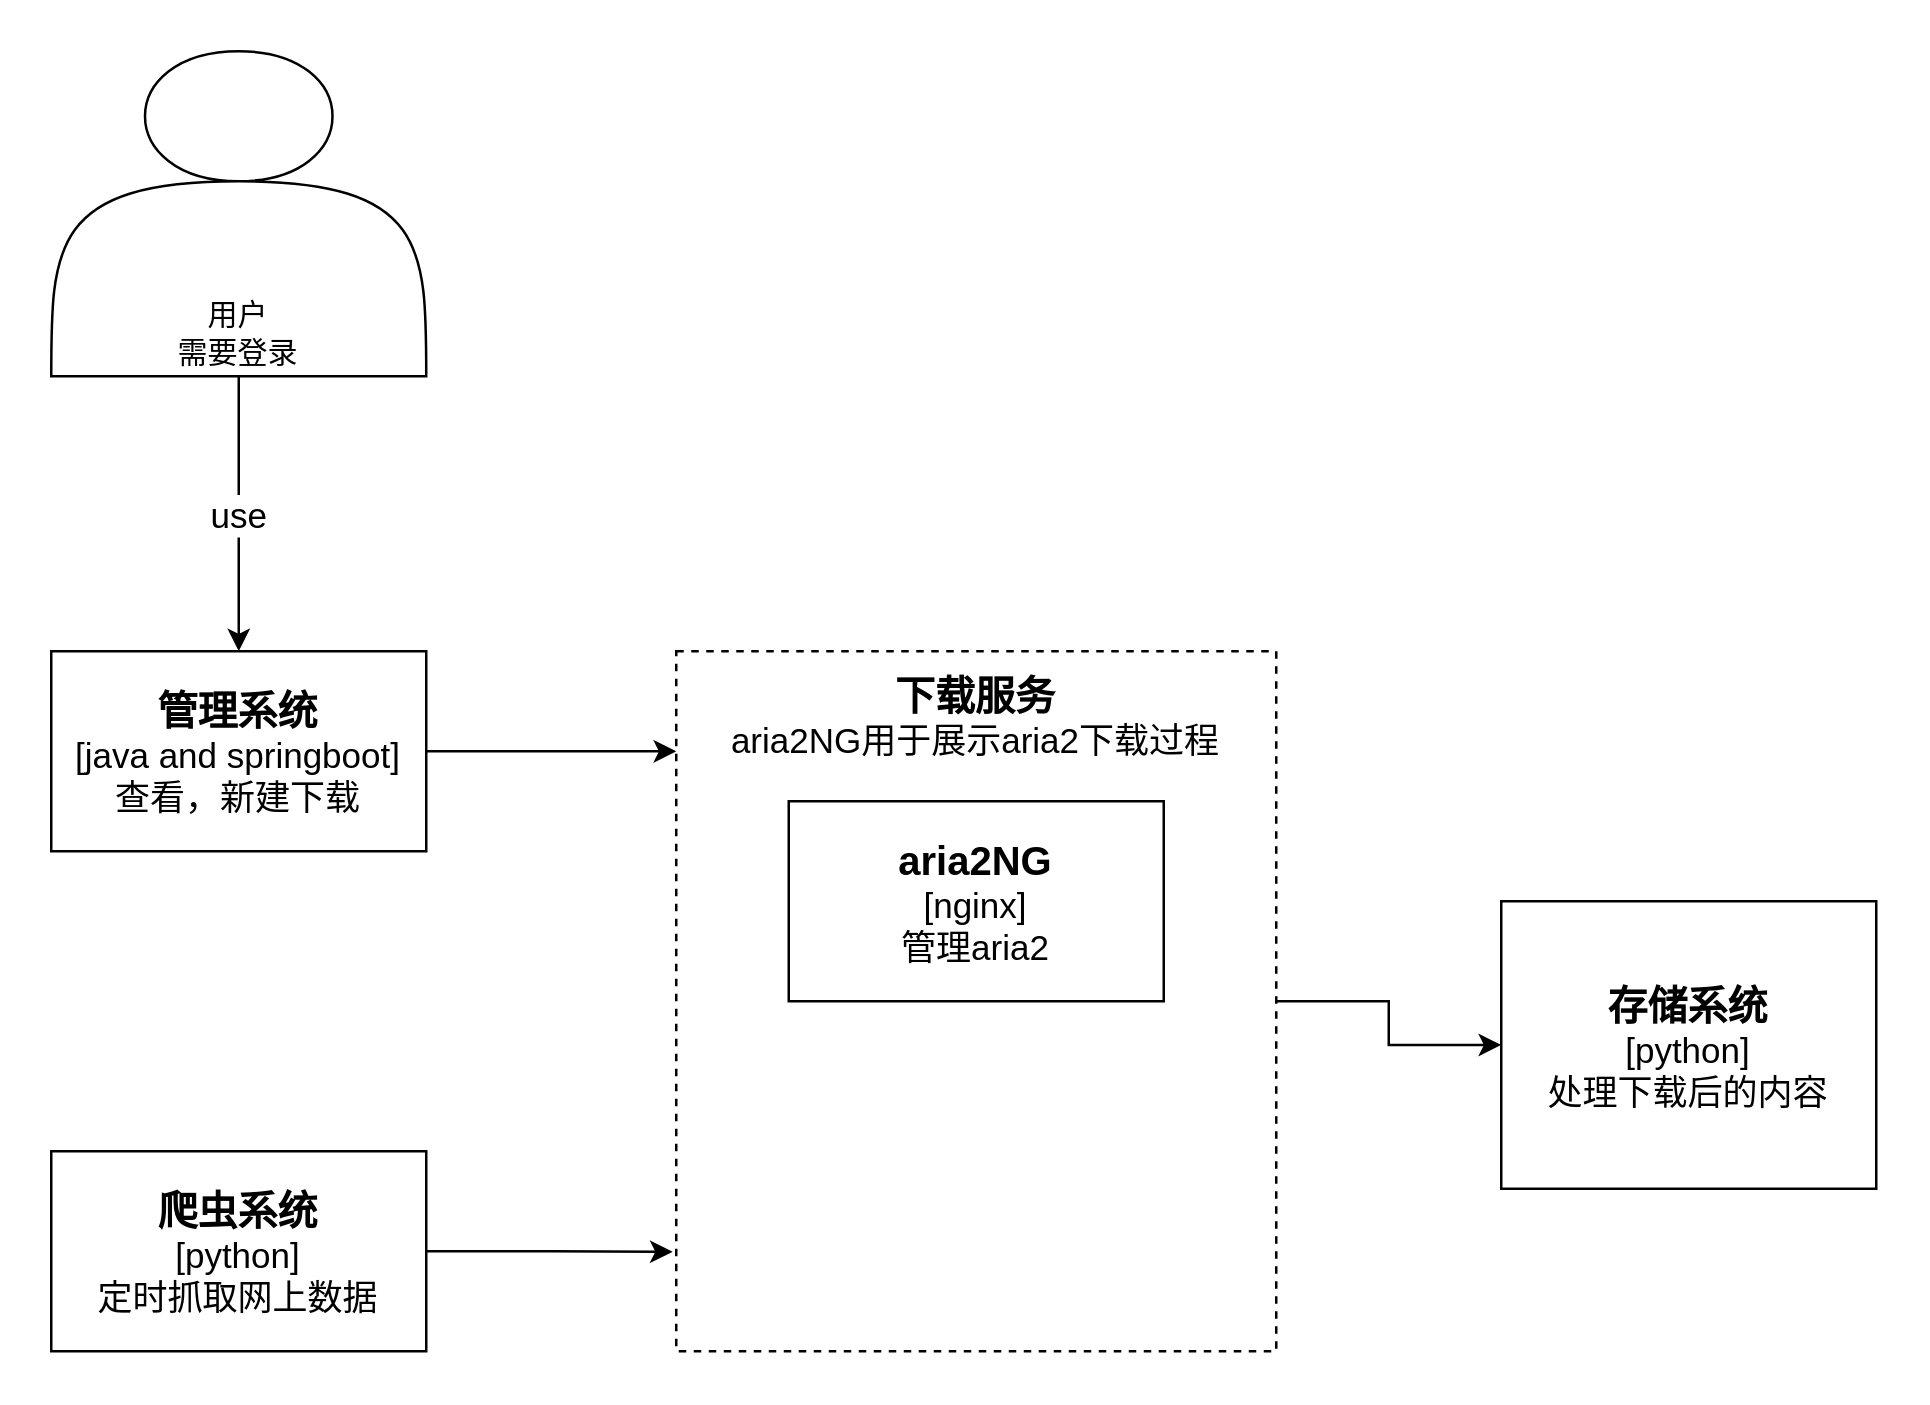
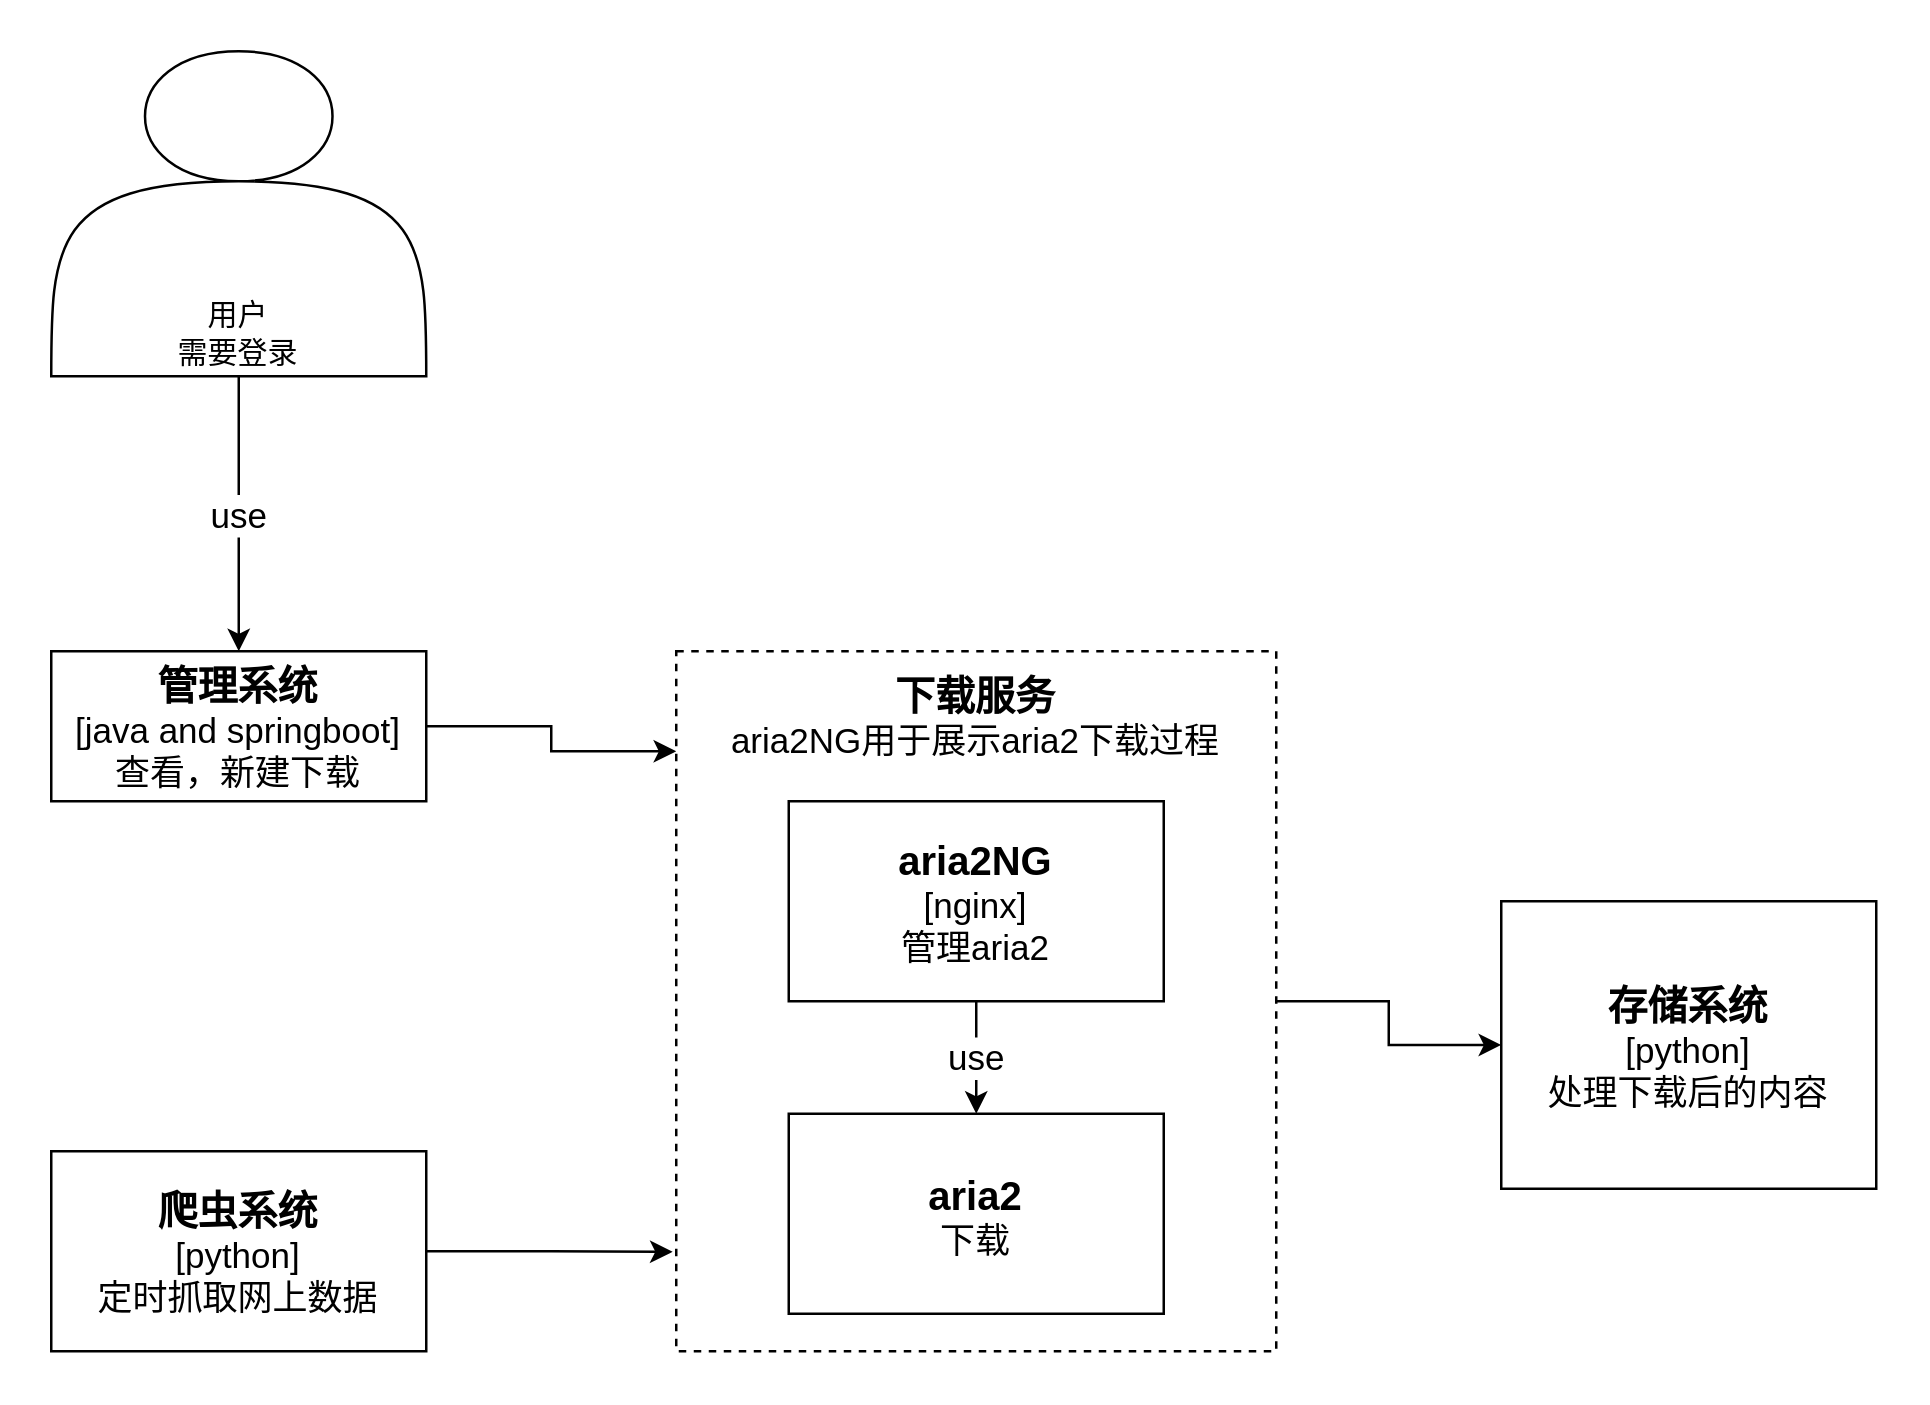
node "管理系统 [java and springboot] 查看，新建下载": size 375x200 -> 375x150
edge "aria2NG [nginx] 管理aria2" -> "aria2 下载": added, label "use"
node "aria2 下载": added
